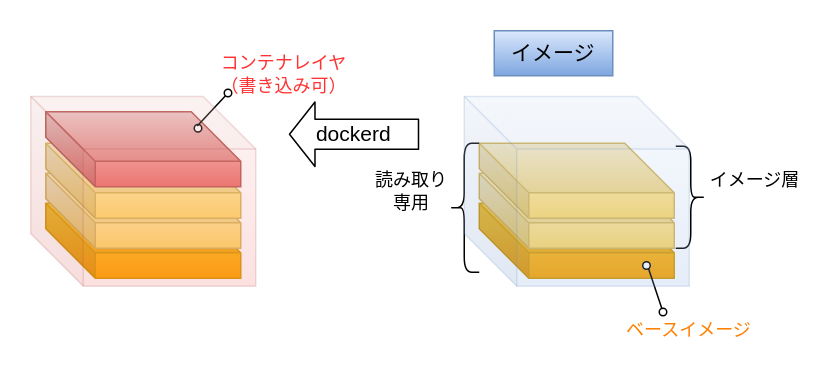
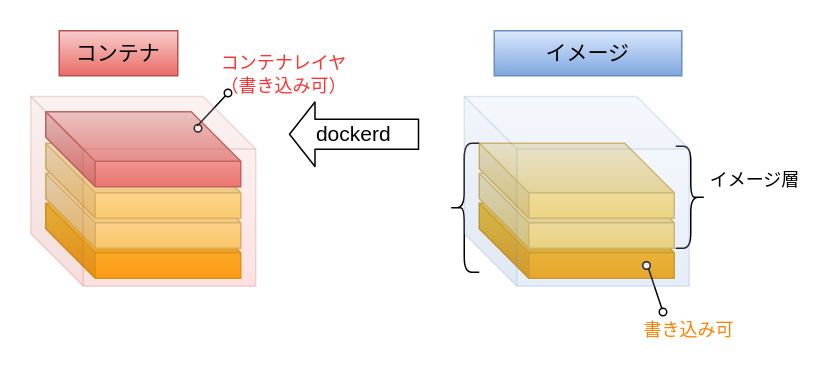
node "コンテナ": added
node "イメージ": size 119x45 -> 188x45
node "読み取り専用": removed
node "ベースイメージ": label "ベースイメージ" -> "書き込み可"
